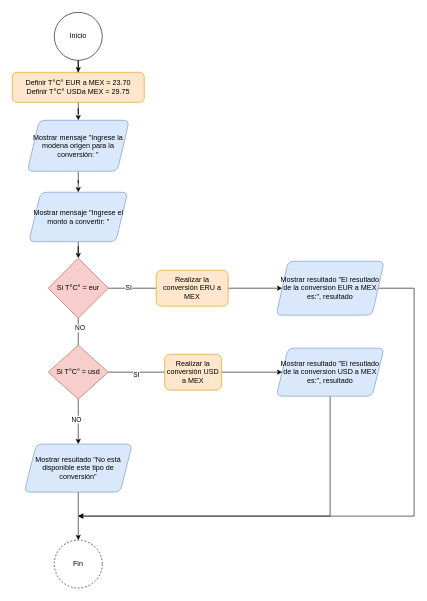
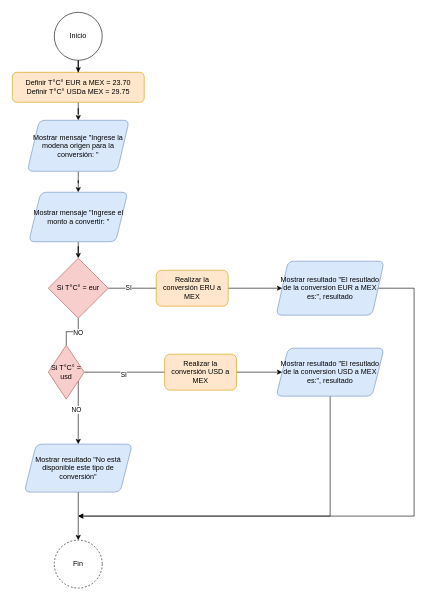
node "Si T°C° = usd": size 60x54 -> 36x54
node "Realizar la conversión USD a MEX": size 57x36 -> 72x36
